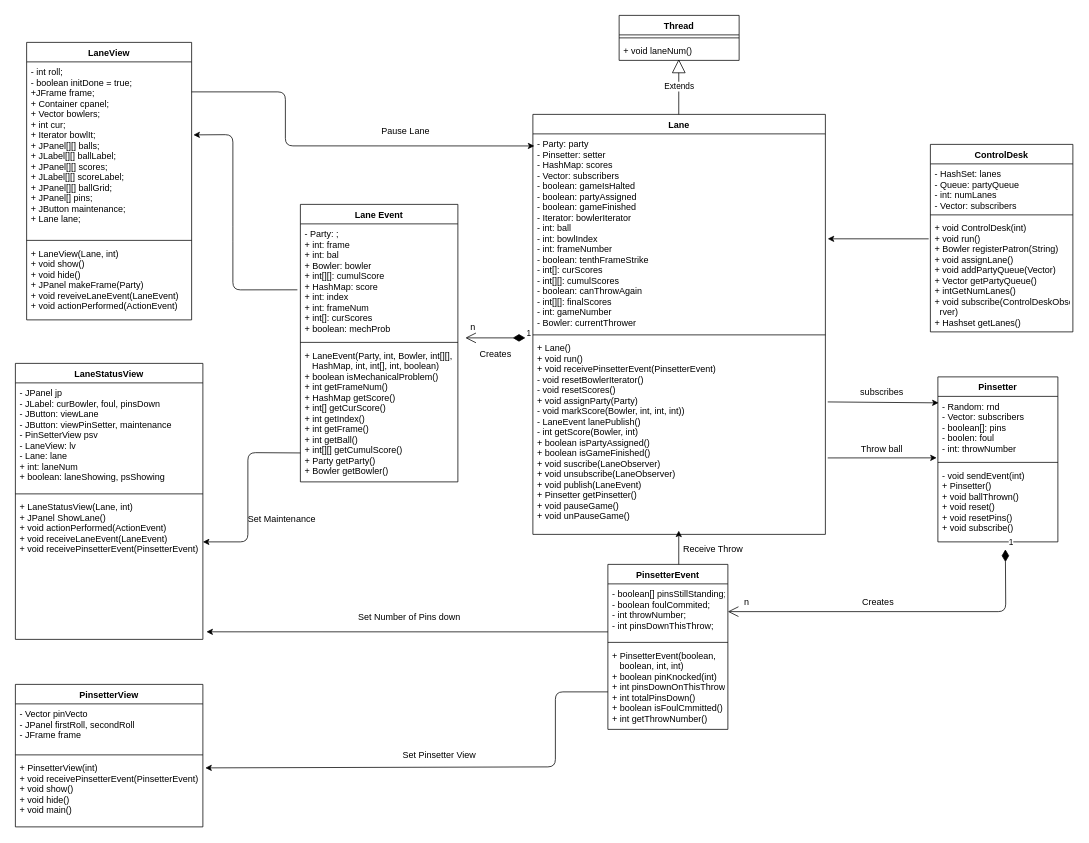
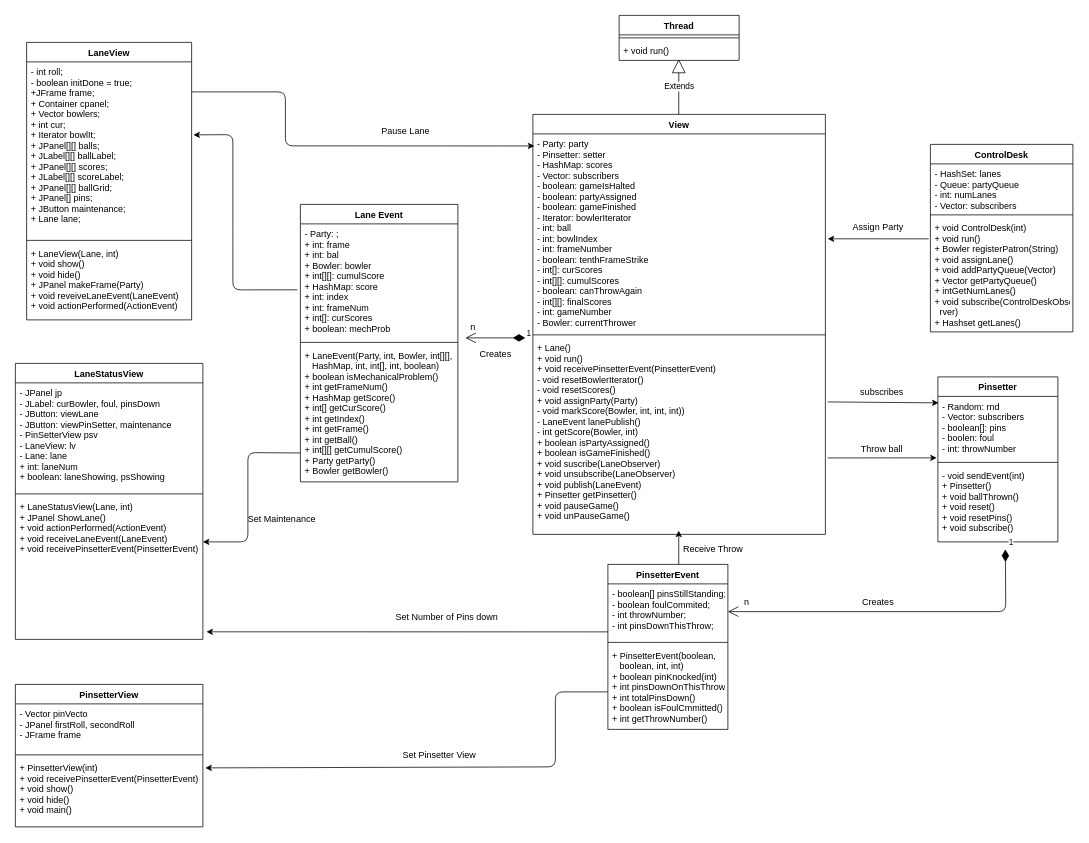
node "+ void laneNum()": label "+ void laneNum()" -> "+ void run()"
node "Lane": label "Lane" -> "View"
node "Assign Party": added
node "Set Number of Pins down": moved (409, 617) -> (447, 617)
